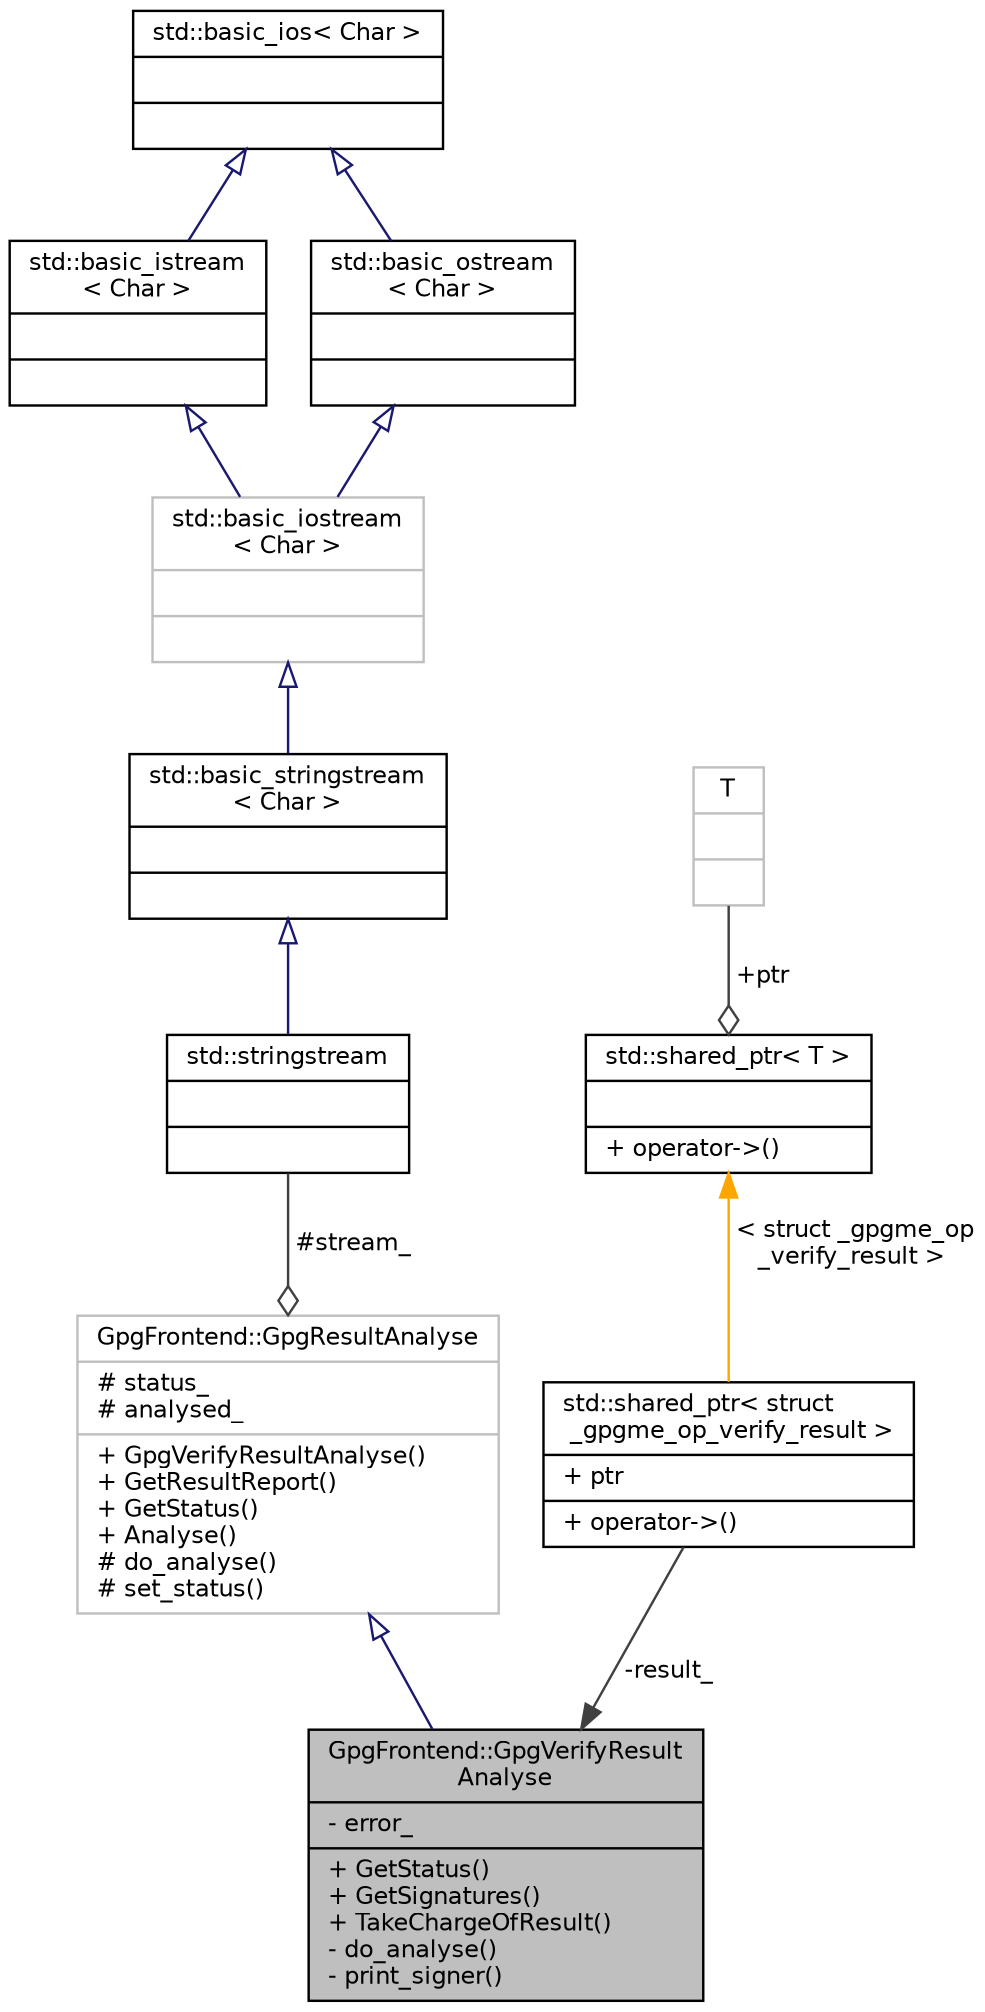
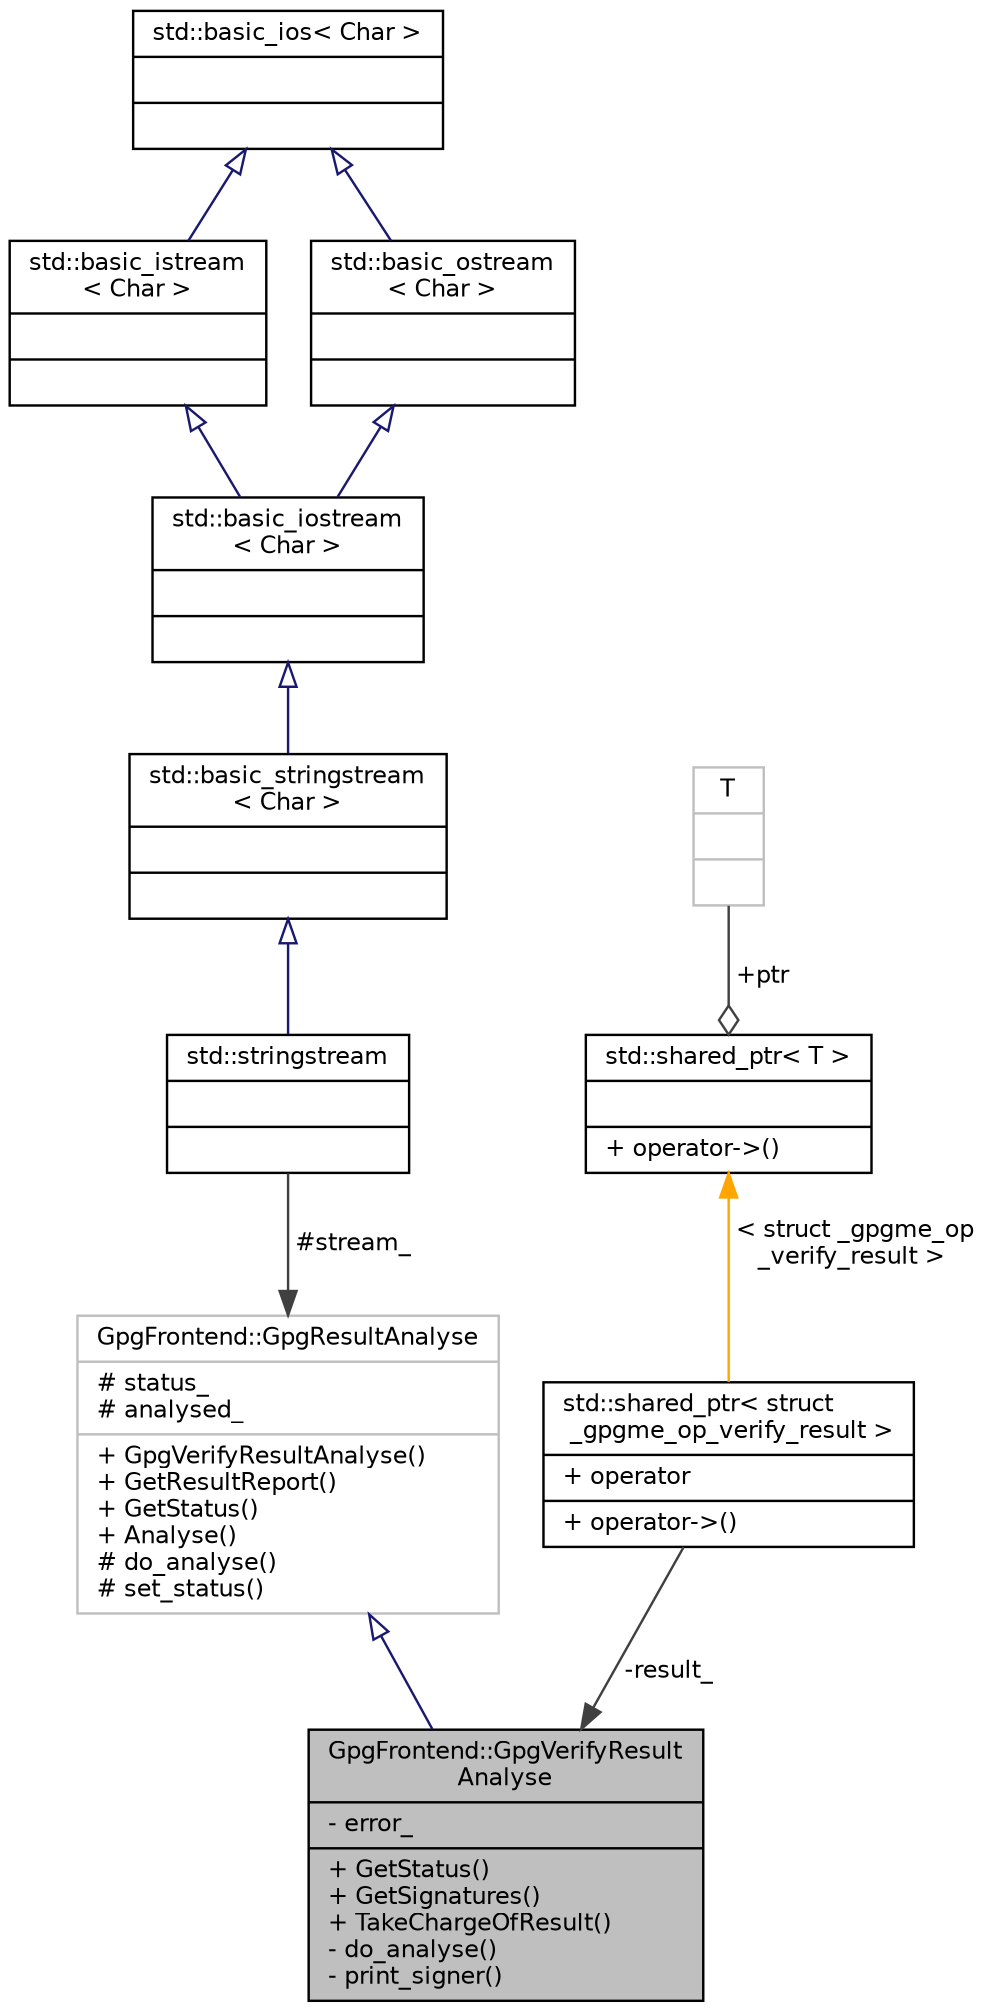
node "std::basic_iostream": color grey75 -> black
edge "std::stringstream" -> "GpgFrontend::GpgResultAnalyse": arrowhead odiamond -> normal
node "std::shared_ptr< struct": text "+ ptr" -> "+ operator"
